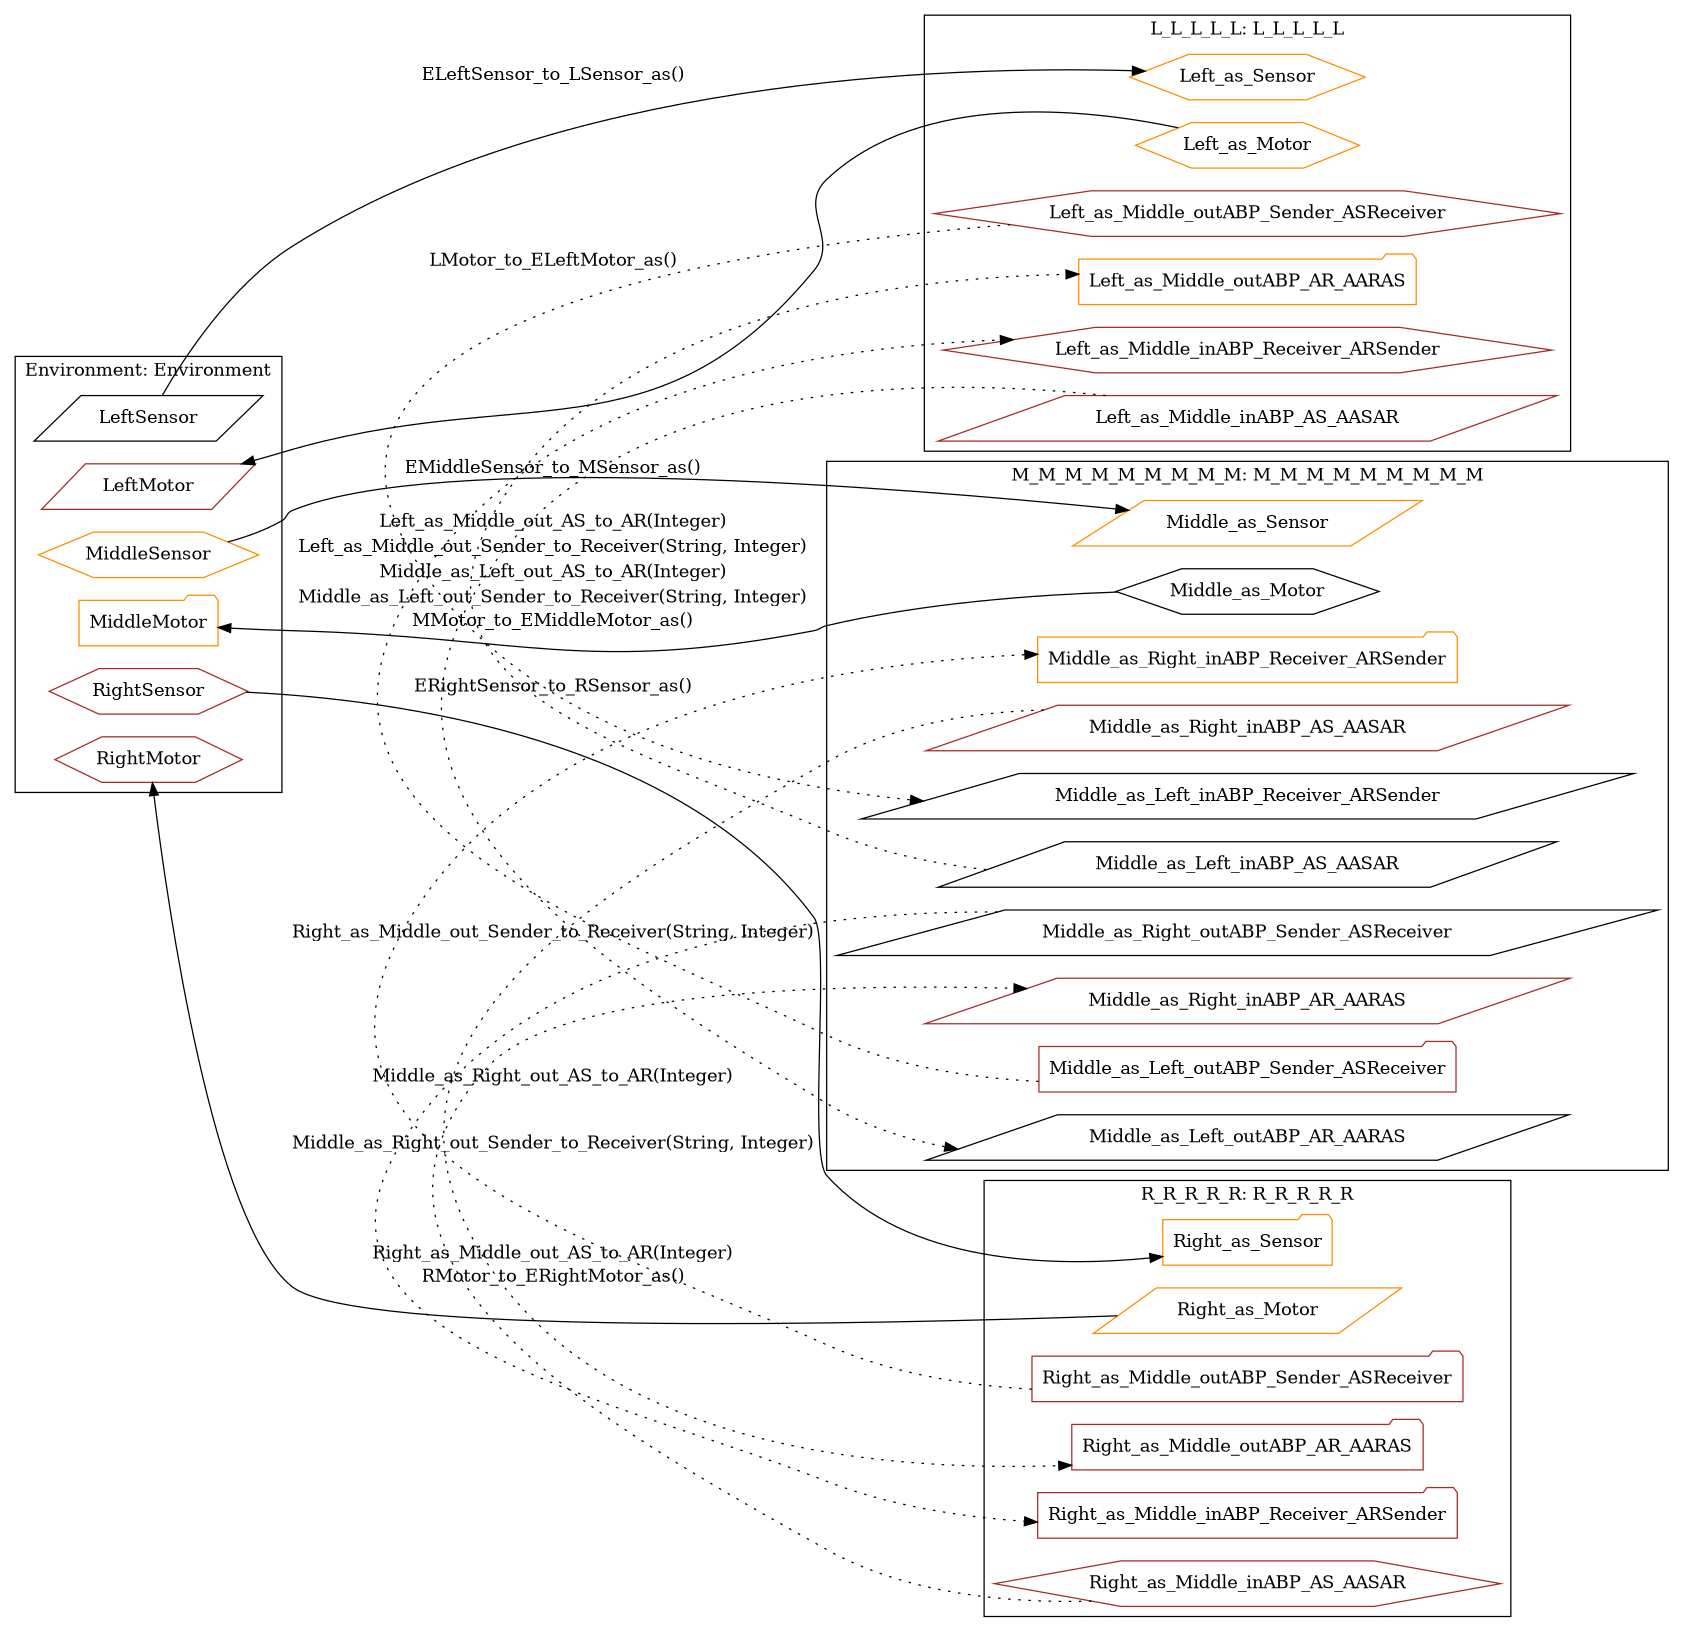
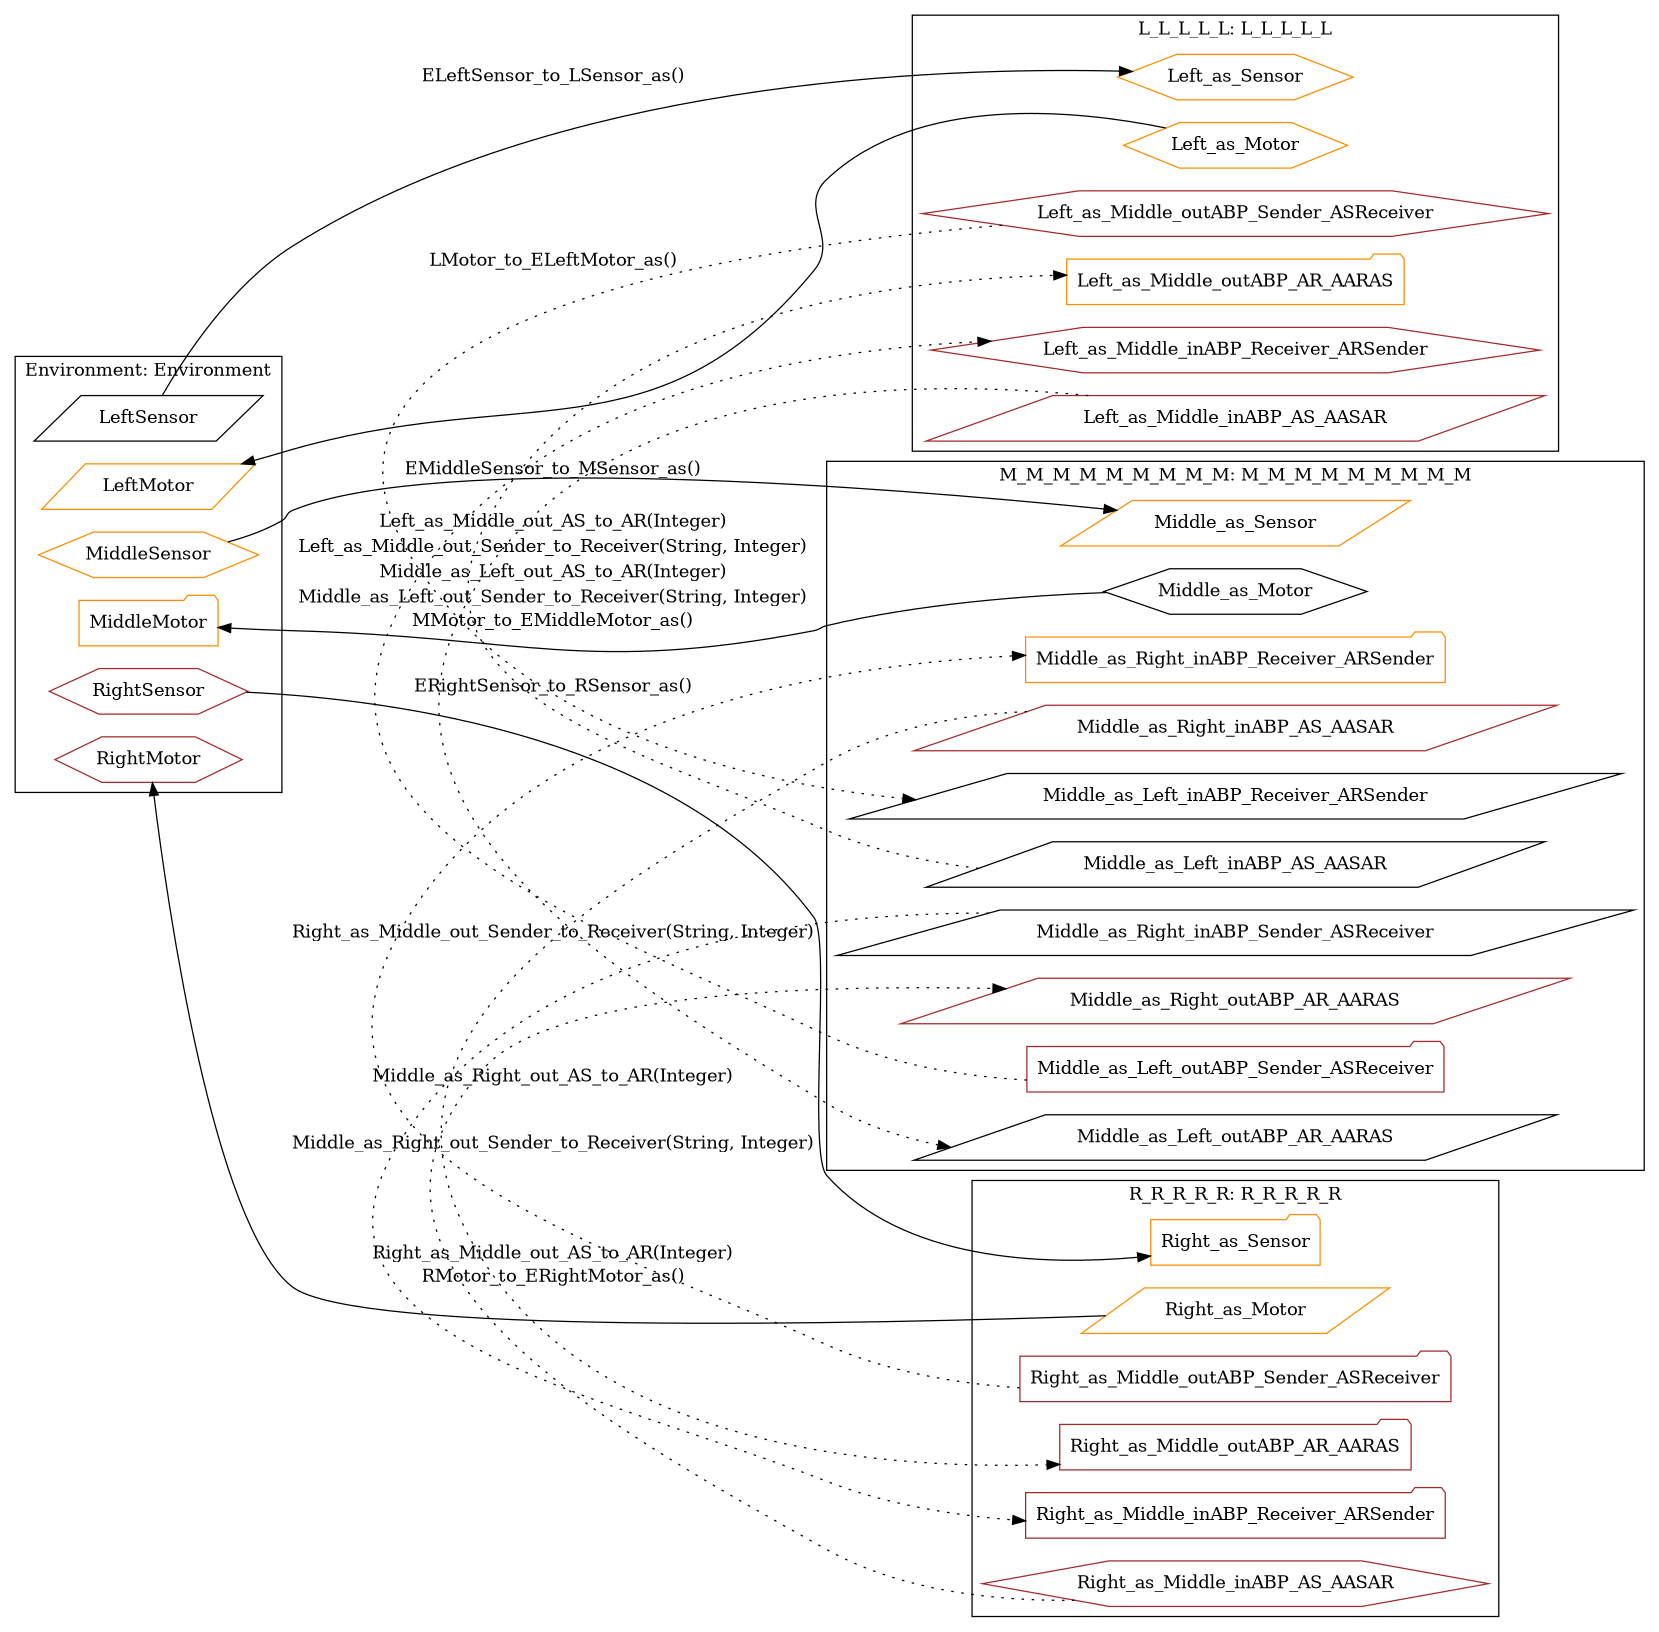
node "LeftMotor": color brown -> darkorange
node "Middle_as_Right_outABP_Sender_ASReceiver": label "Middle_as_Right_outABP_Sender_ASReceiver" -> "Middle_as_Right_inABP_Sender_ASReceiver"
node "Middle_as_Right_inABP_AR_AARAS": label "Middle_as_Right_inABP_AR_AARAS" -> "Middle_as_Right_outABP_AR_AARAS"
